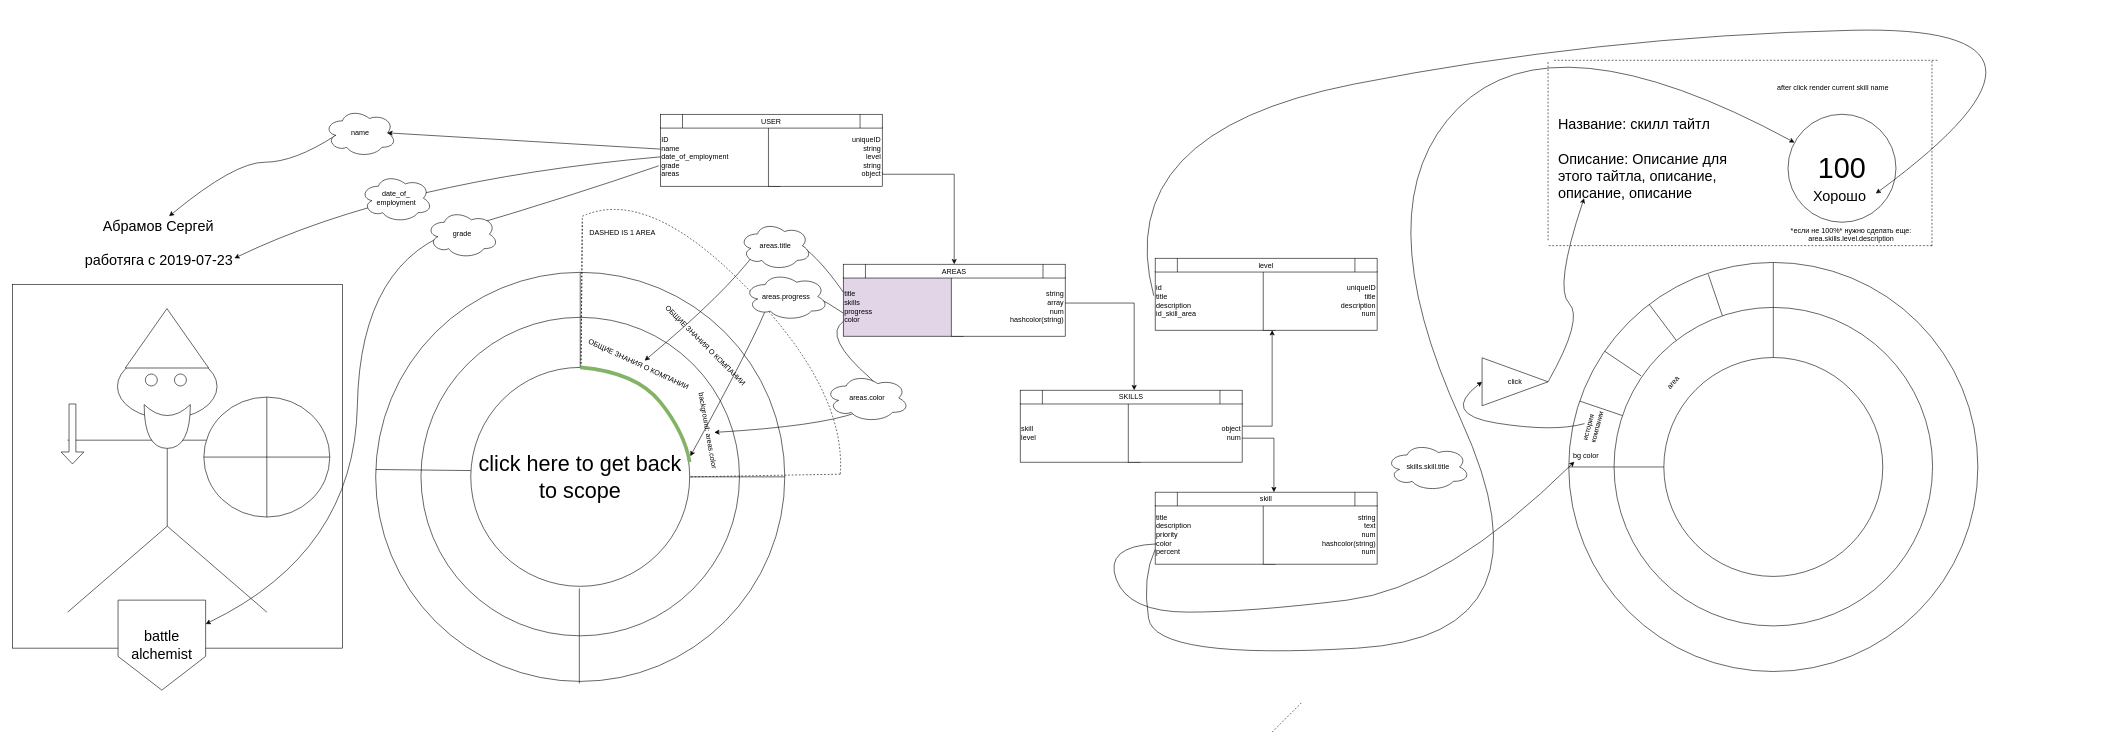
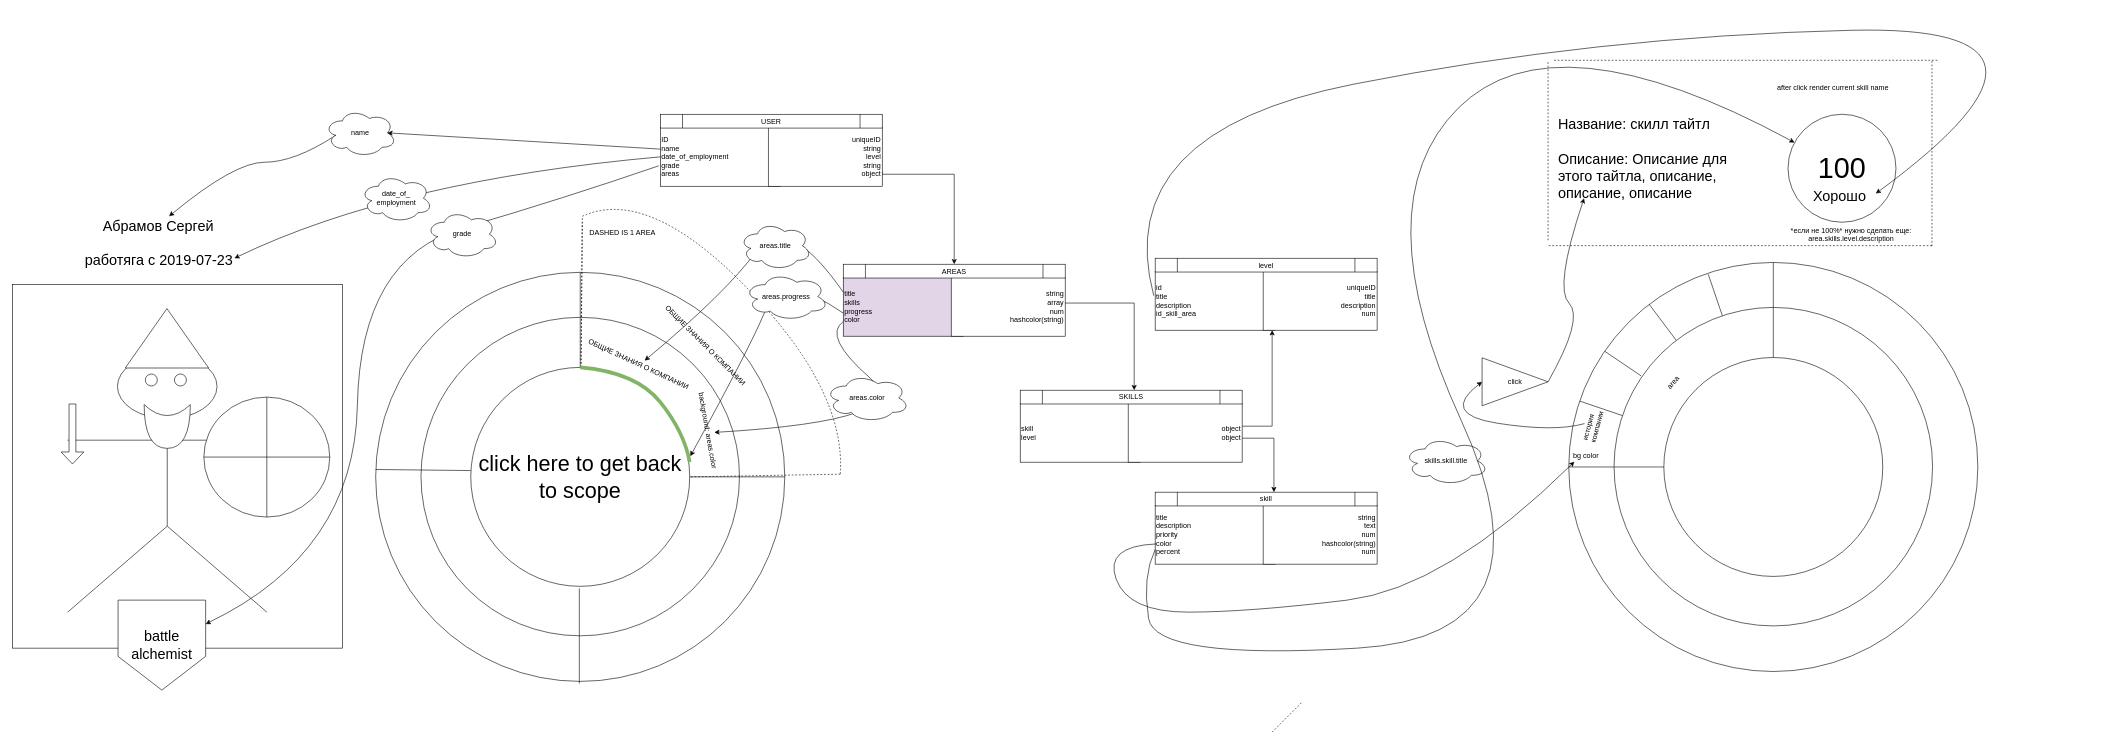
node "object num": label "object num" -> "object object"
node "skills.skill.title": moved (1428, 467) -> (1446, 461)
